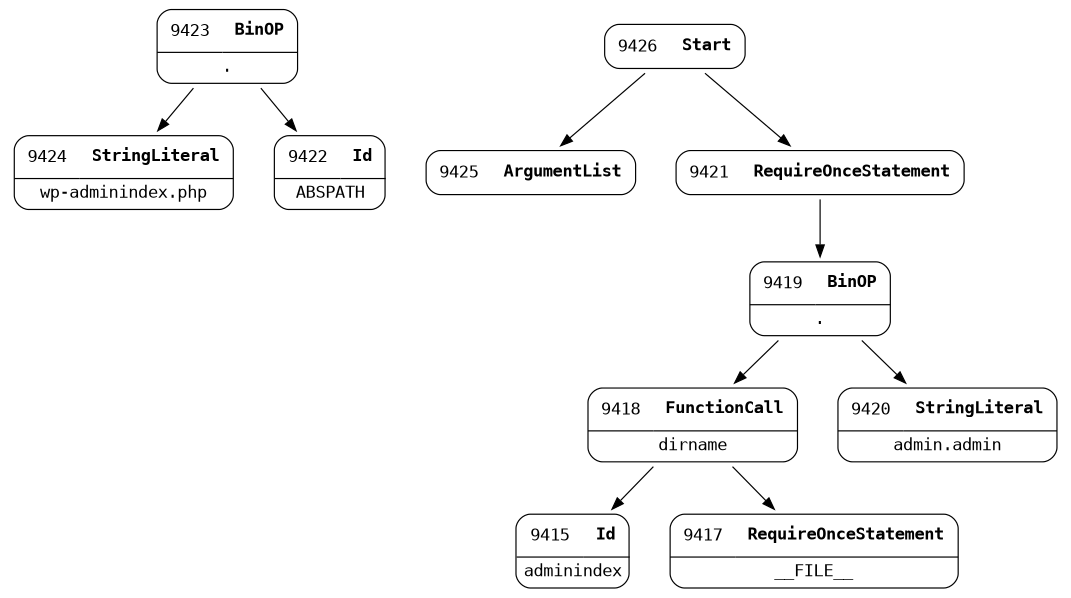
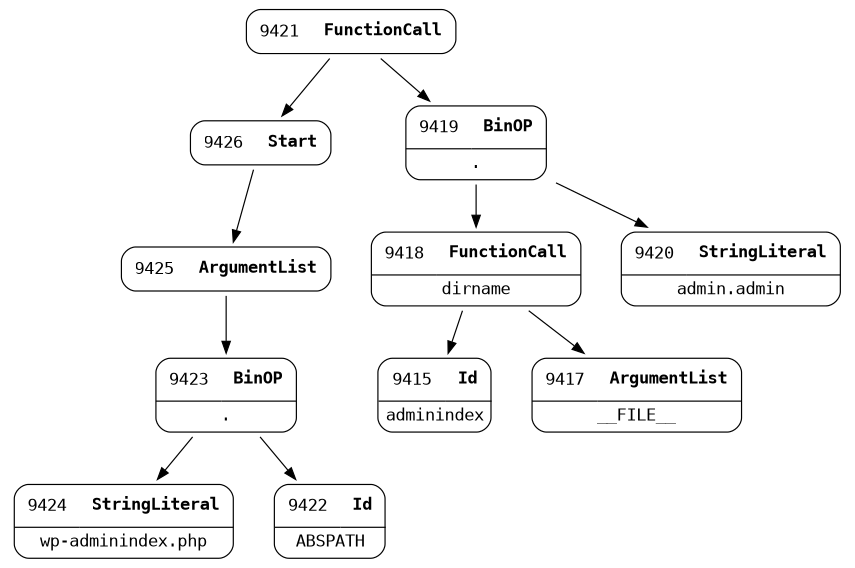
edge "9426" -> "9421": reversed
node "9421": text "RequireOnceStatement" -> "FunctionCall"
edge "9425" -> "9423": added
node "9417": text "RequireOnceStatement" -> "ArgumentList"
